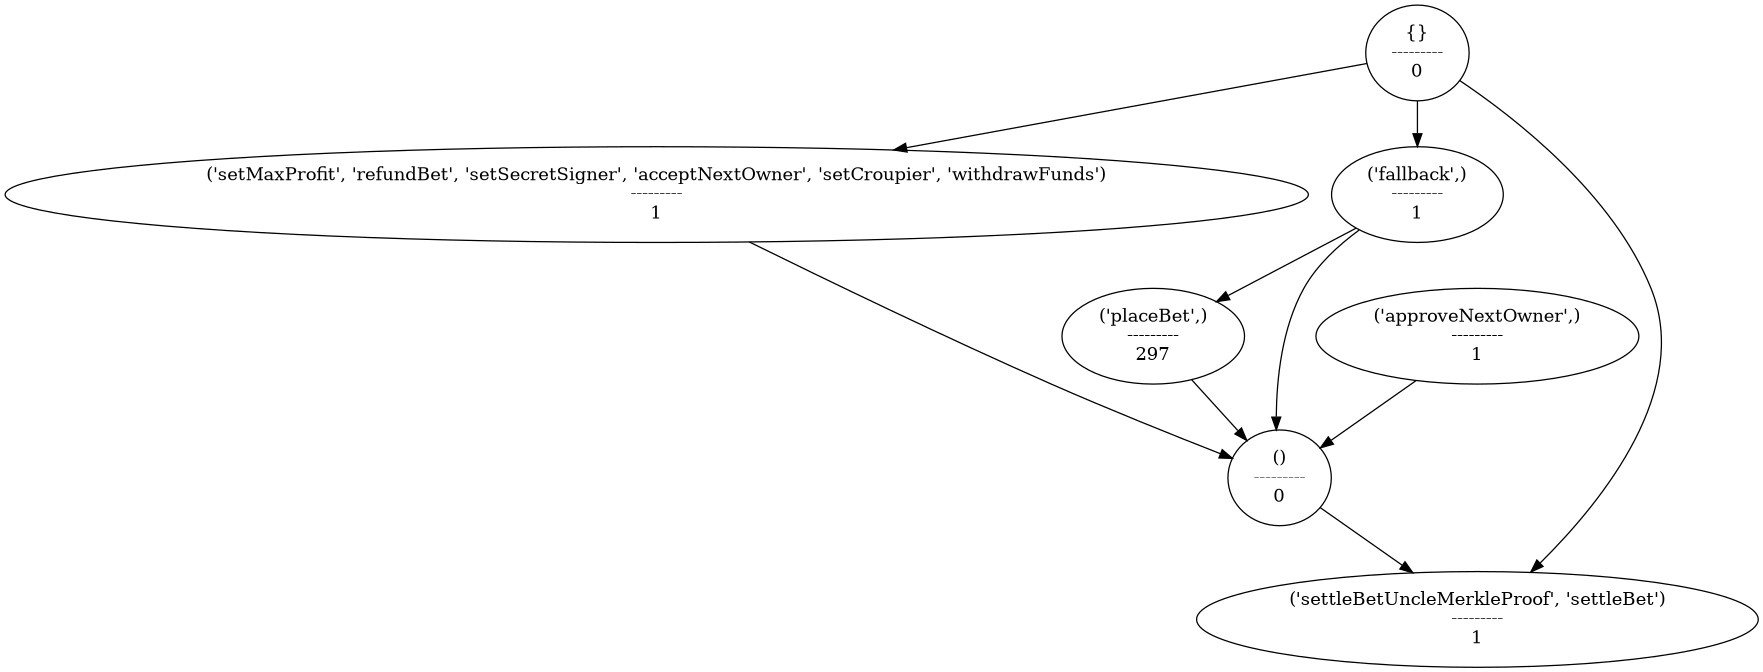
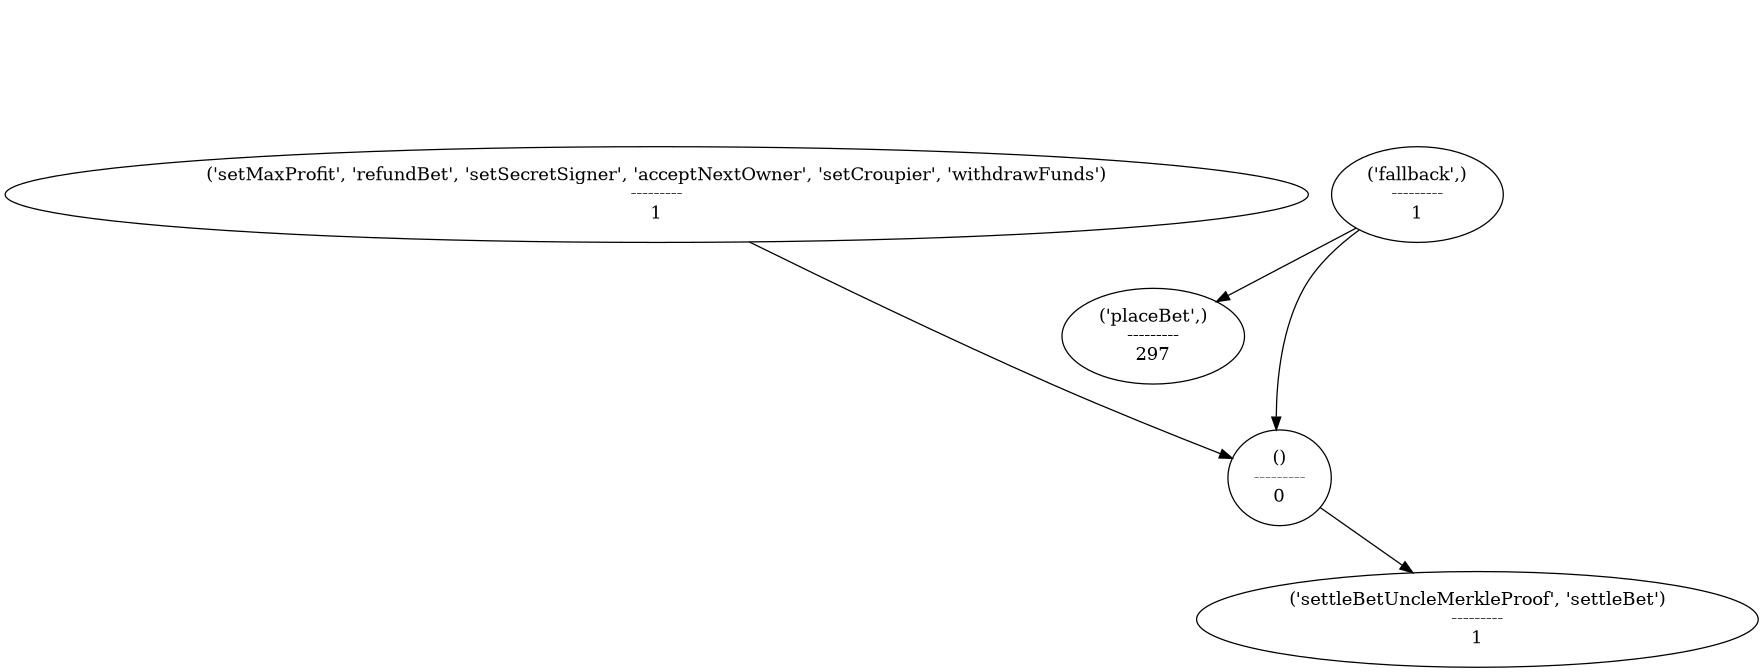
node "{} --------- 0": removed
node "('approveNextOwner',) --------- 1": removed
edge "('placeBet',) --------- 297" -> "() --------- 0": removed
